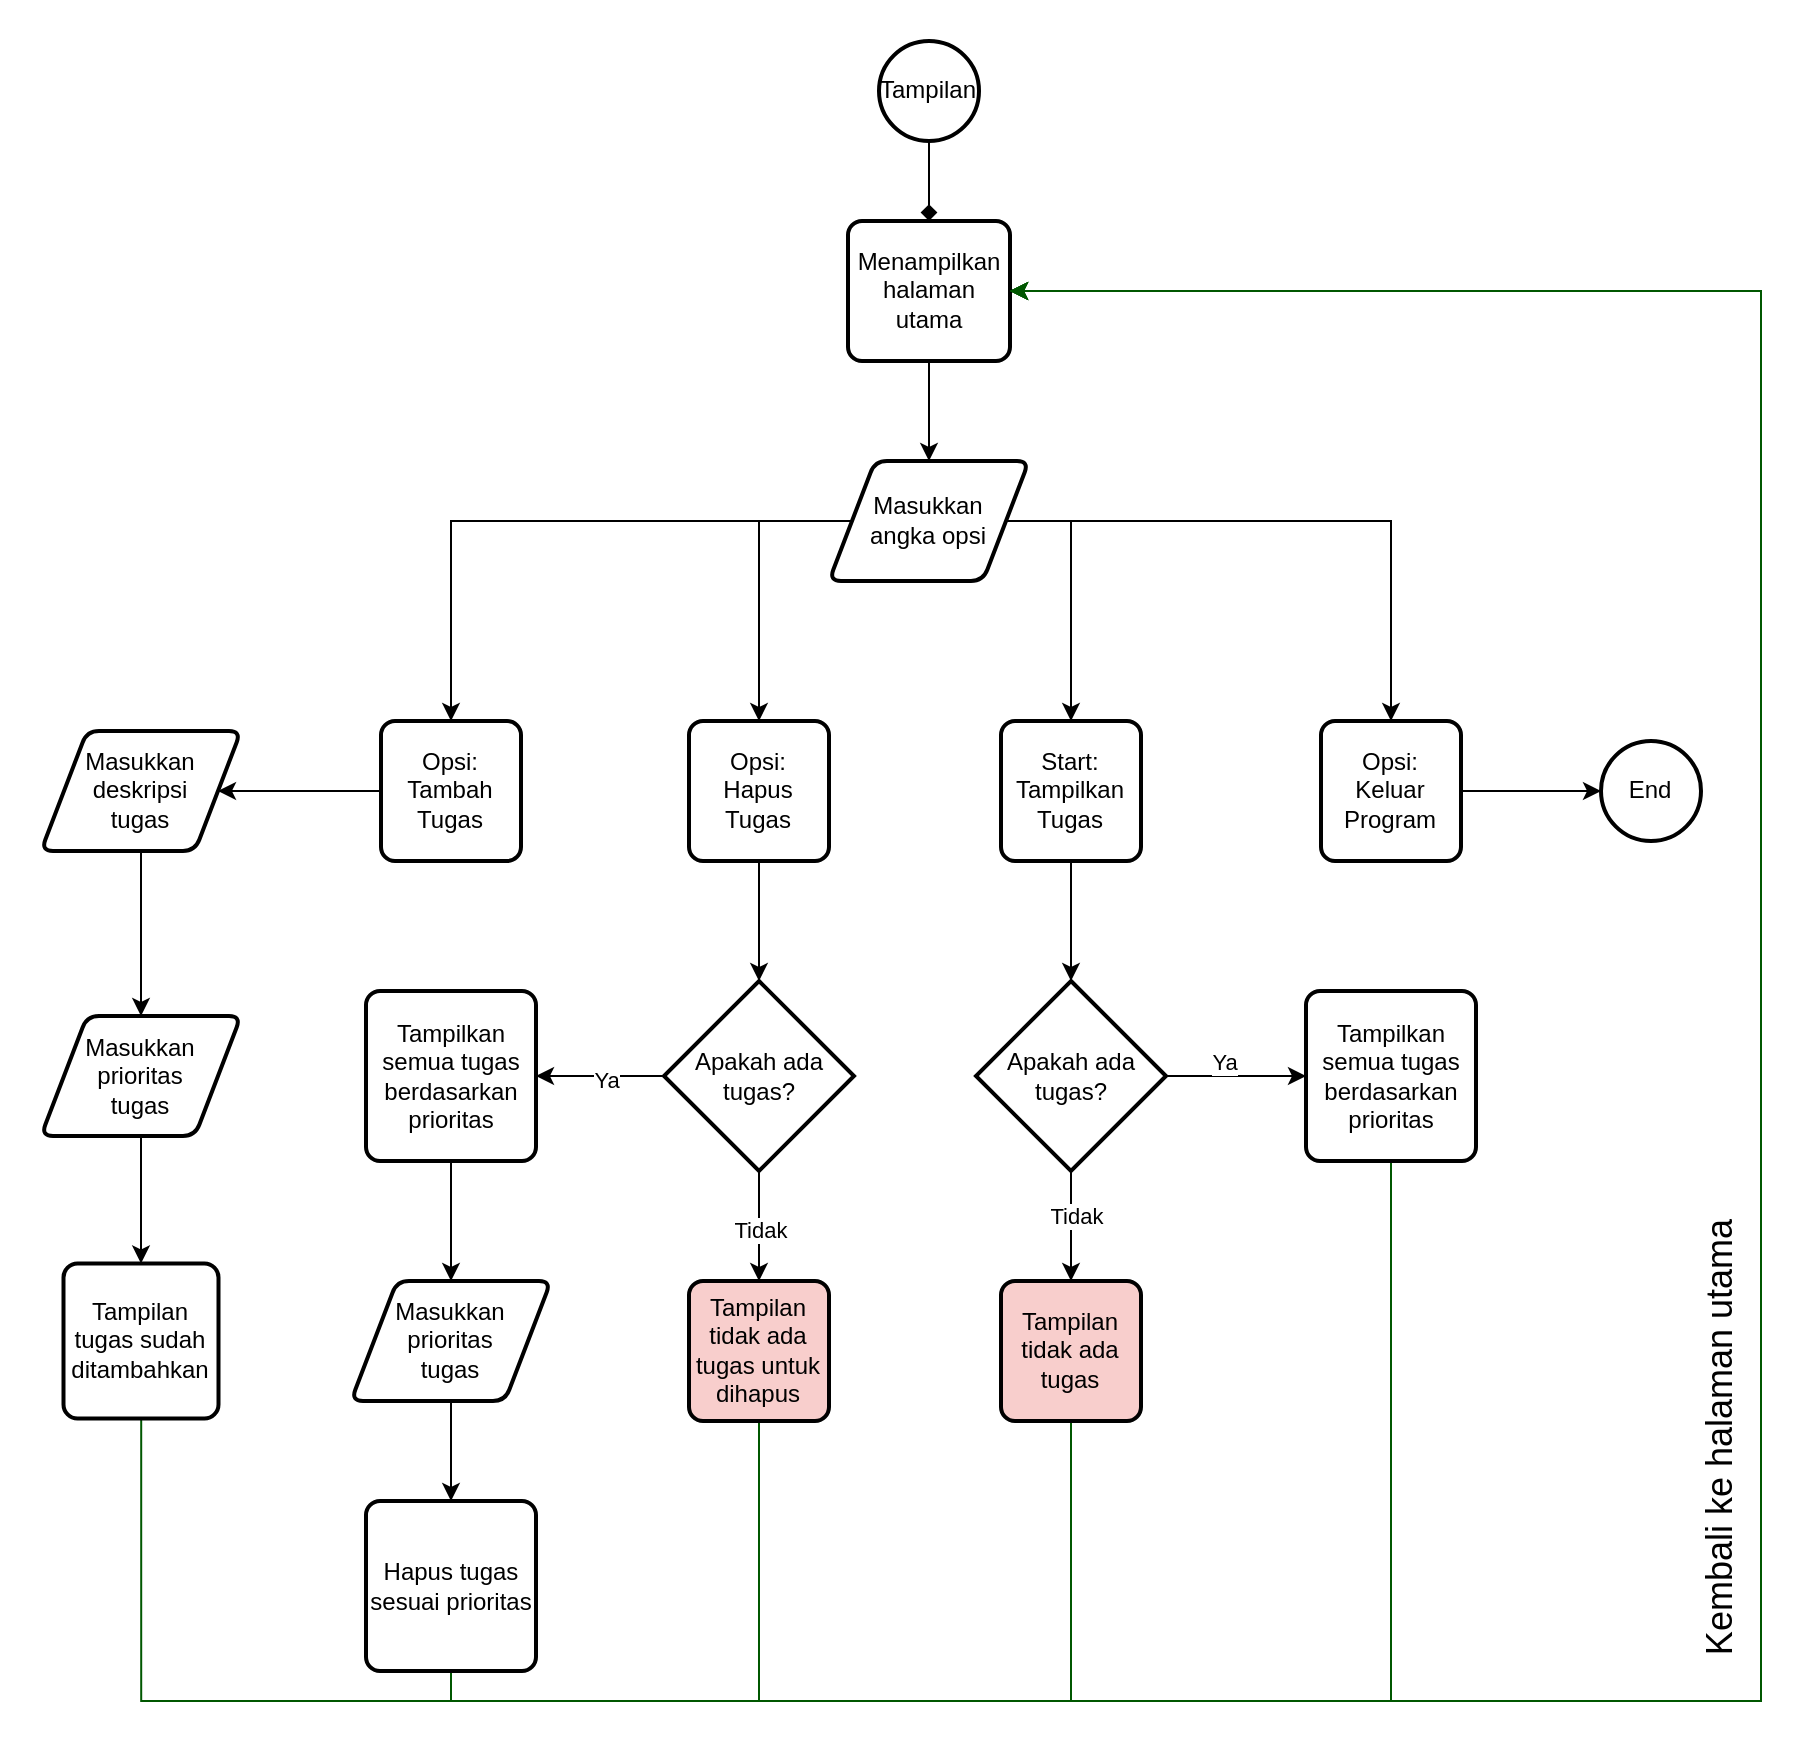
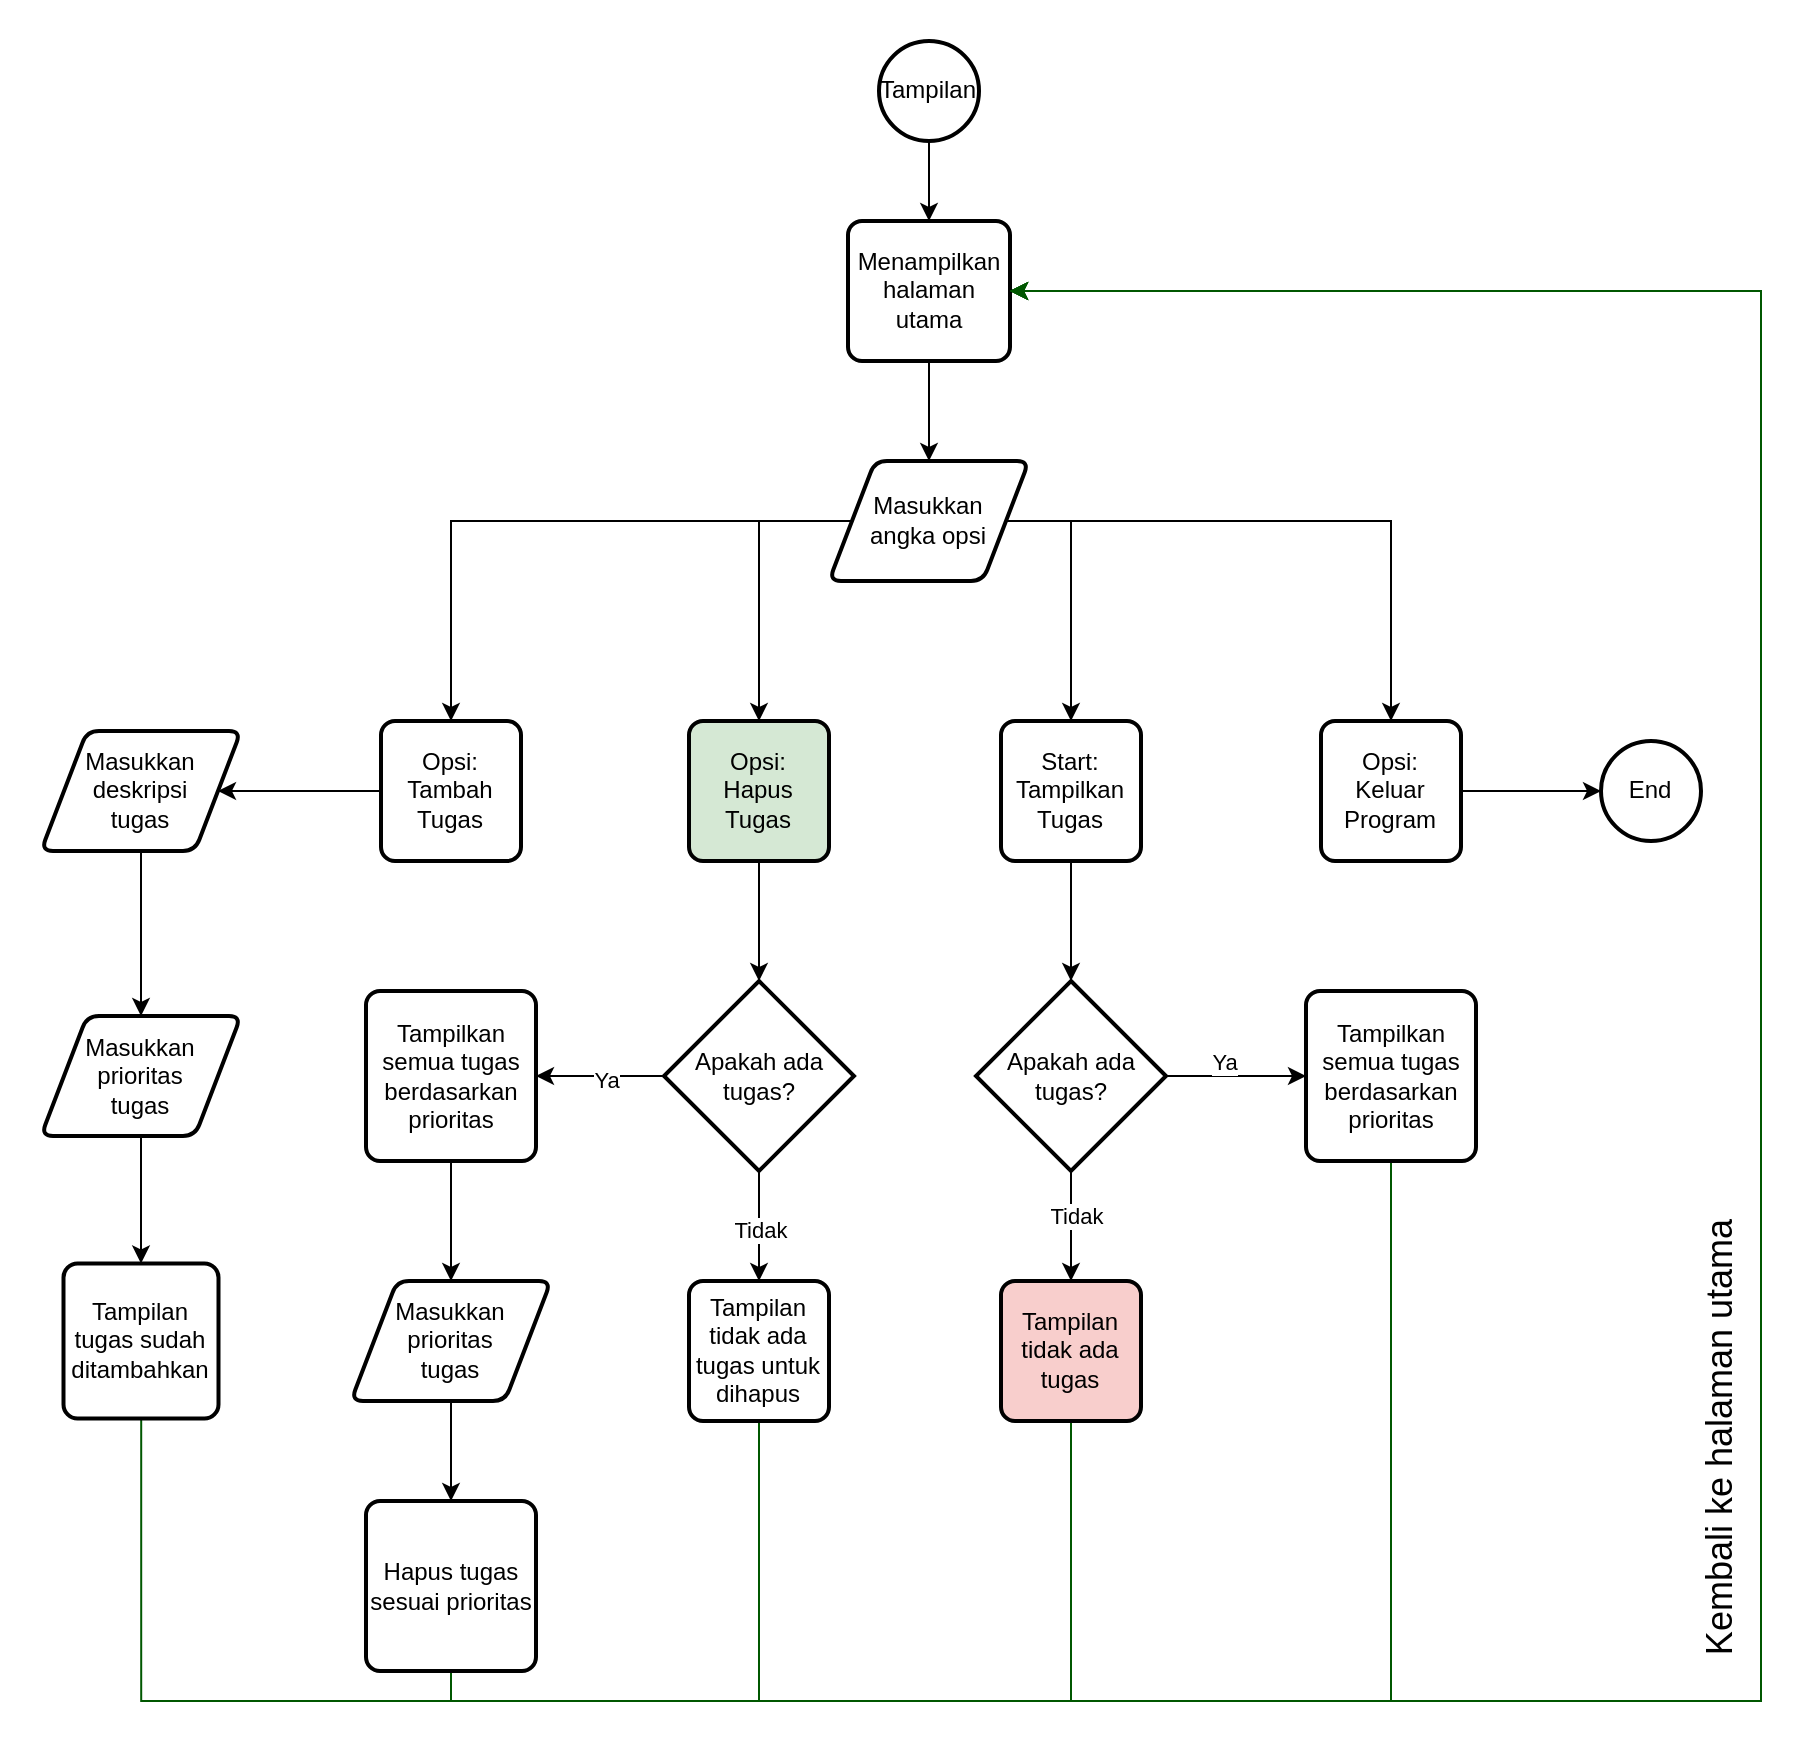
edge "Tampilan" -> "Menampilkan halaman utama": arrowhead diamond -> classic
node "Opsi: Hapus Tugas": fillcolor #ffffff -> #d5e8d4
node "Tampilan tidak ada tugas untuk dihapus": fillcolor #f8cecc -> #ffffff
